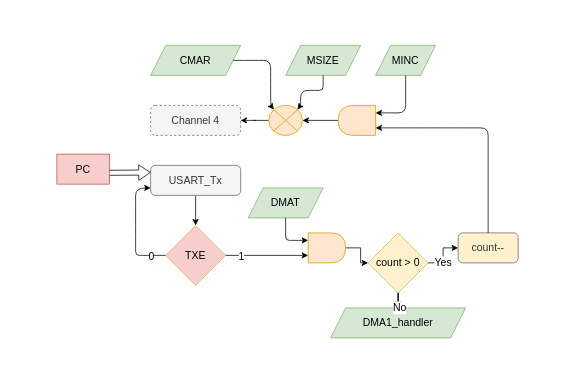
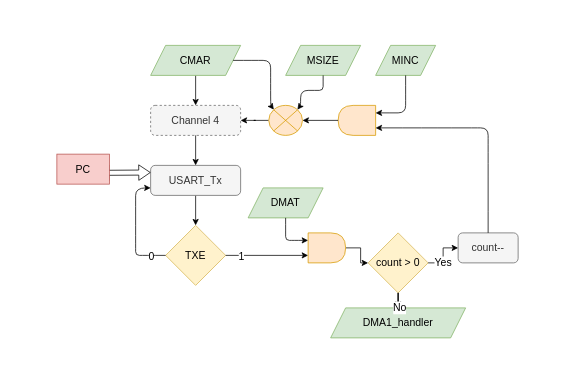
edge "CMAR" -> "Channel 4": added
edge "Channel 4" -> "USART_Tx": added
node "count--": fillcolor #fff2cc -> #f5f5f5
node "TXE": fillcolor #f8cecc -> #fff2cc
